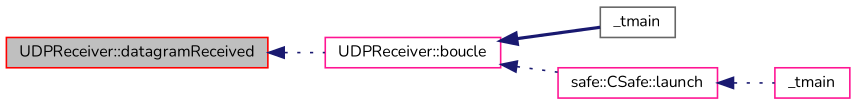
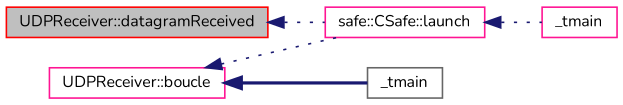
edge "UDPReceiver::boucle" -> "UDPReceiver::datagramReceived": now "safe::CSafe::launch" -> "UDPReceiver::datagramReceived"
